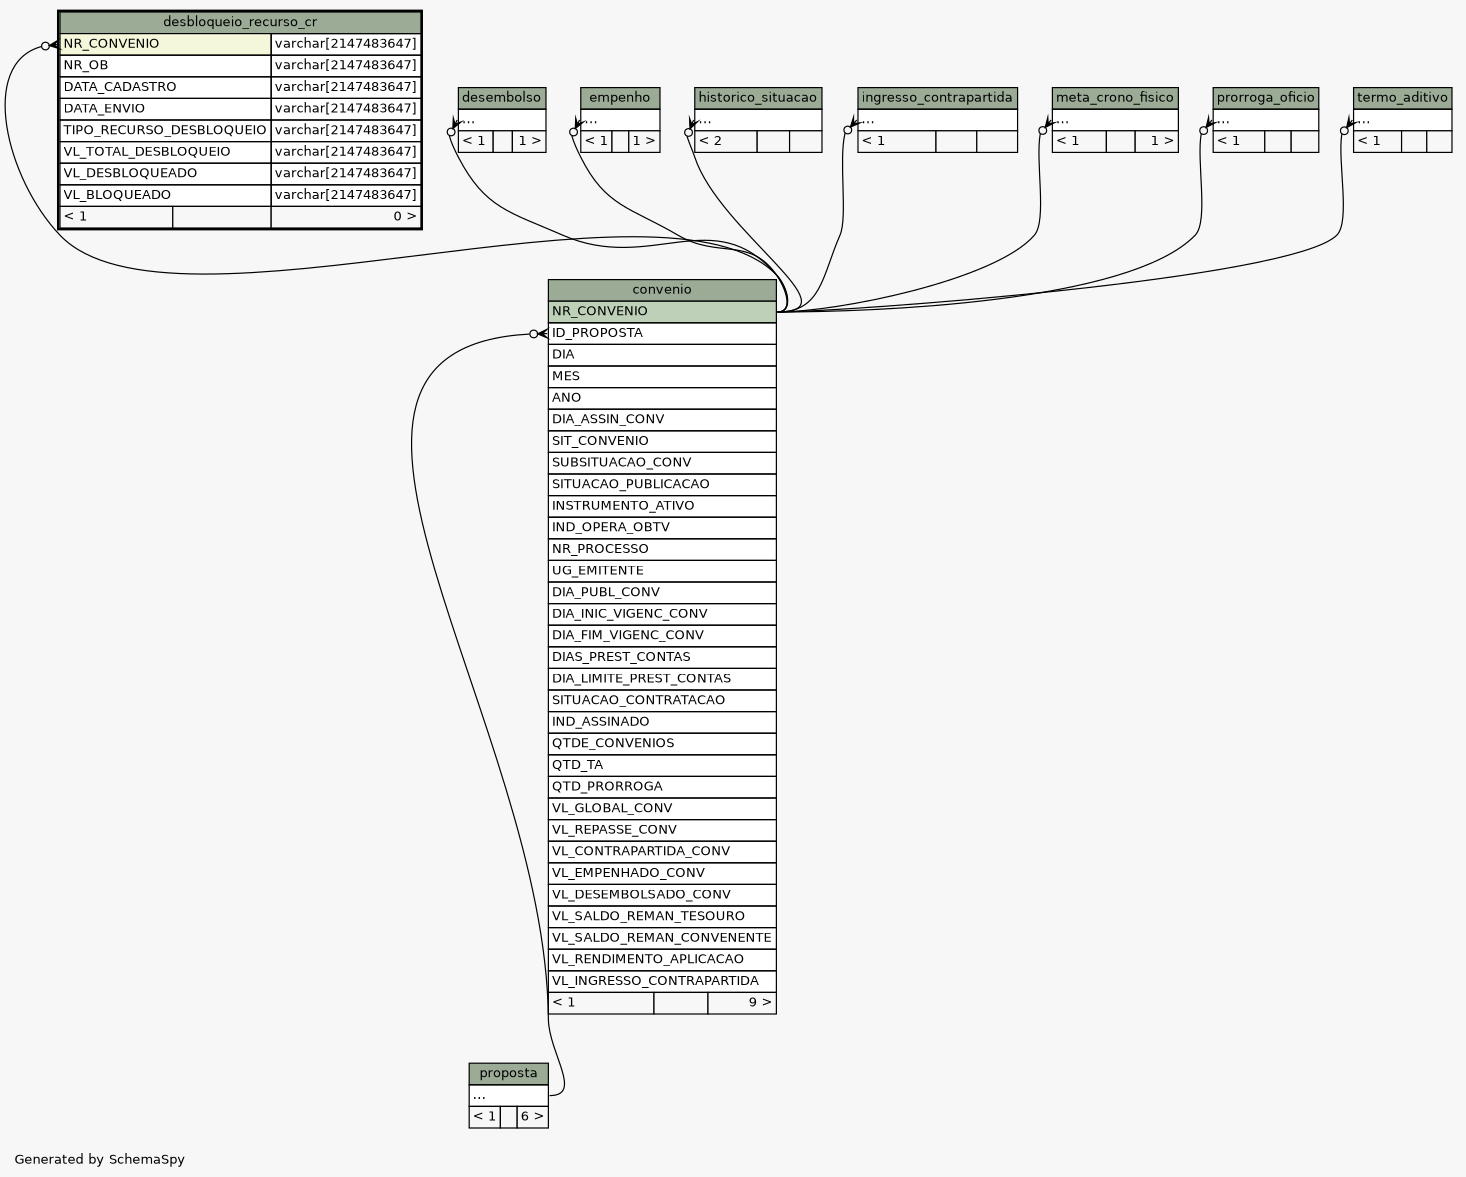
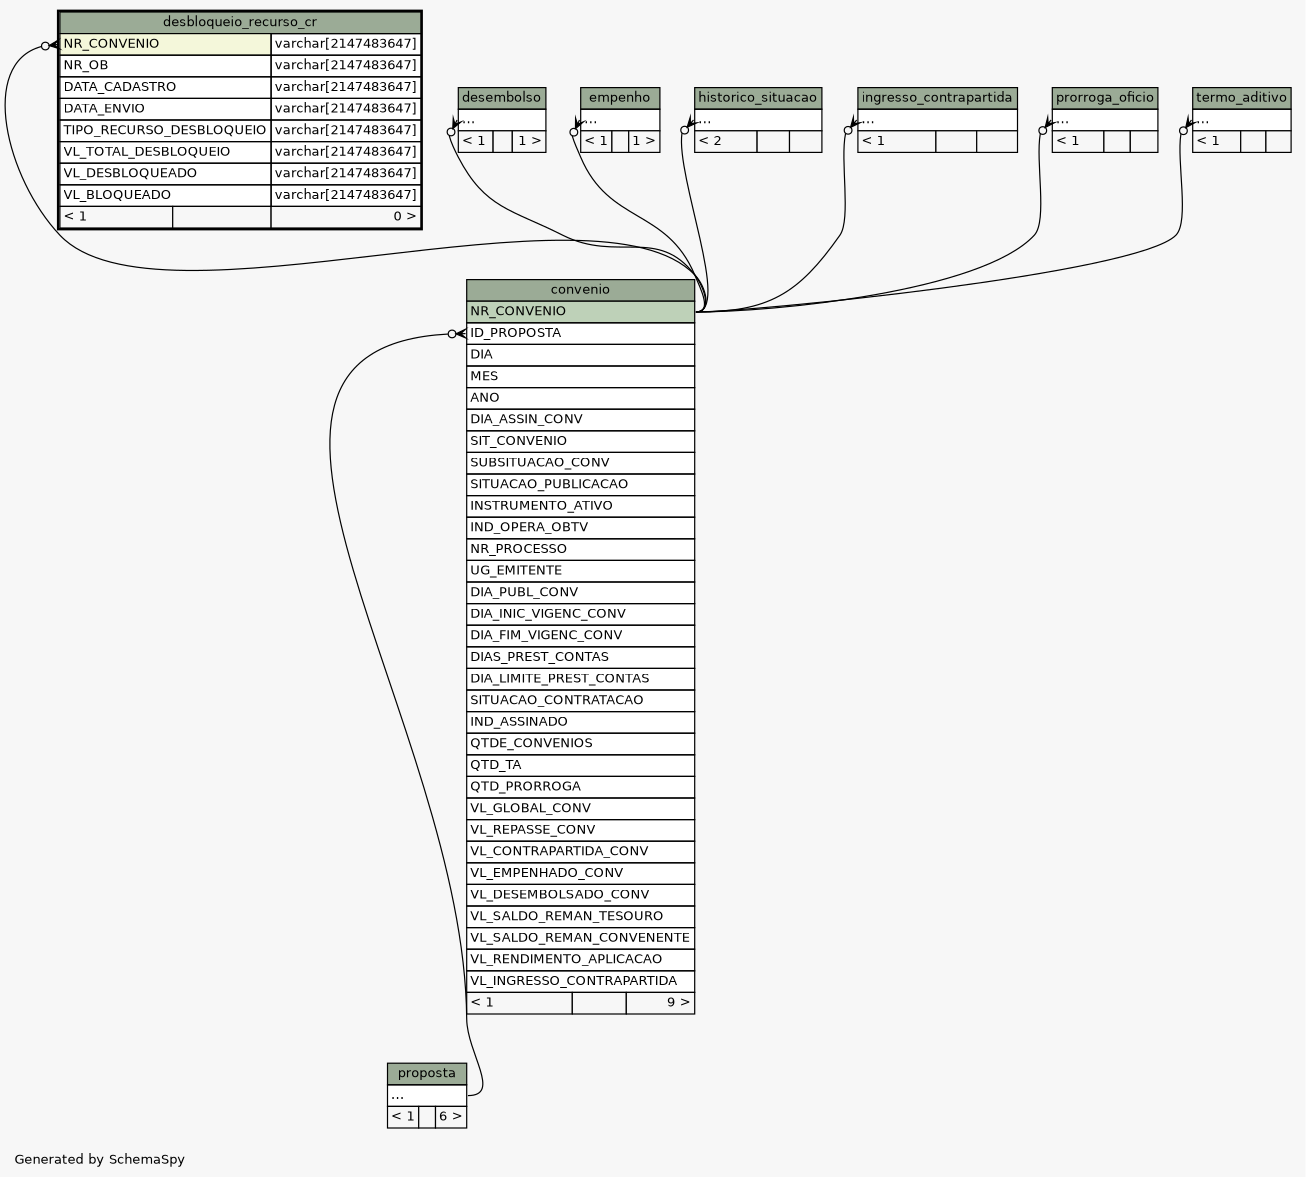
node "meta_crono_fisico": removed
